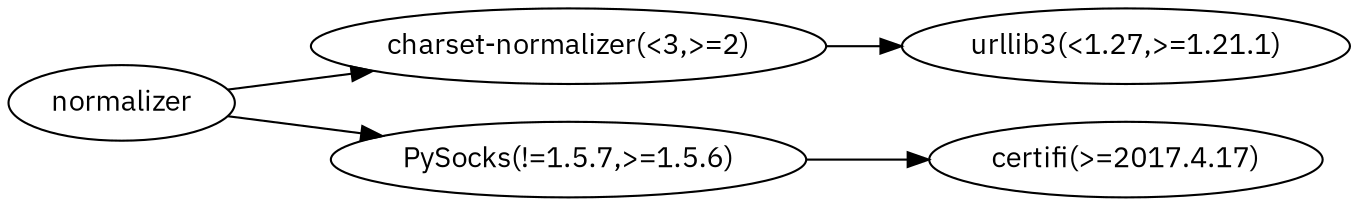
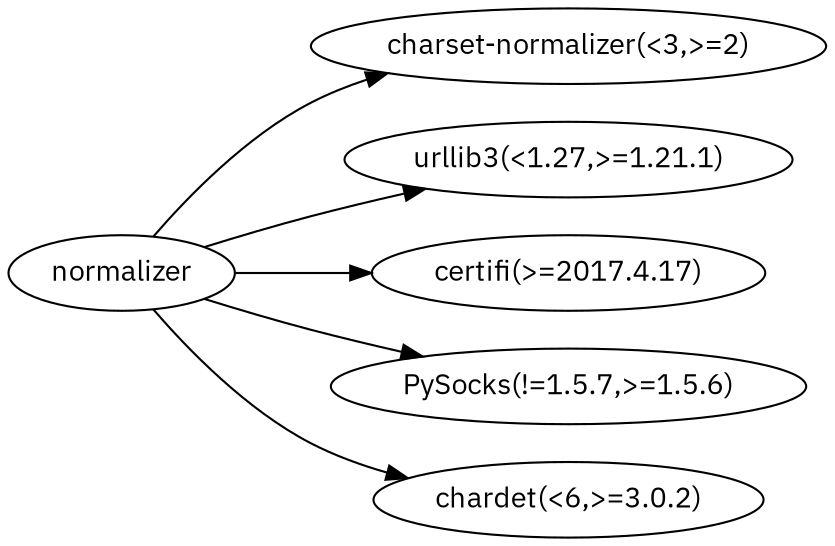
edge "charset-normalizer(<3,>=2)" -> "urllib3(<1.27,>=1.21.1)": now "normalizer" -> "urllib3(<1.27,>=1.21.1)"
edge "PySocks(!=1.5.7,>=1.5.6)" -> "certifi(>=2017.4.17)": now "normalizer" -> "certifi(>=2017.4.17)"
node "chardet(<6,>=3.0.2)": added
